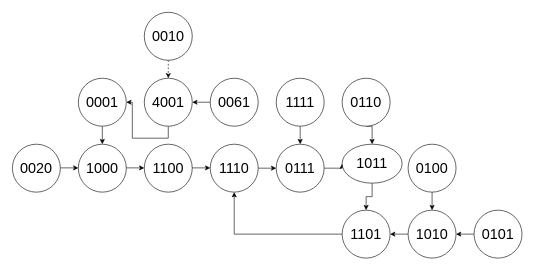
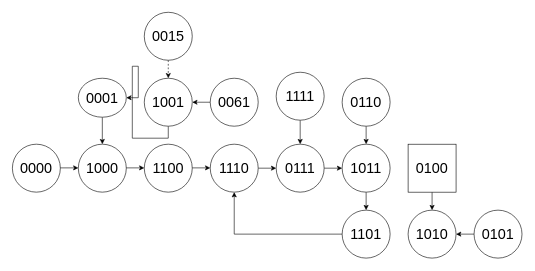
node "0010": label "0010" -> "0015"
node "0001": size 48x48 -> 48x39
node "4001": label "4001" -> "1001"
node "1111": moved (300, 102) -> (300, 96)
node "1011": size 60x39 -> 48x48
node "0020": label "0020" -> "0000"
node "0100": shape ellipse -> rectangle
edge "1010" -> "1101": removed
